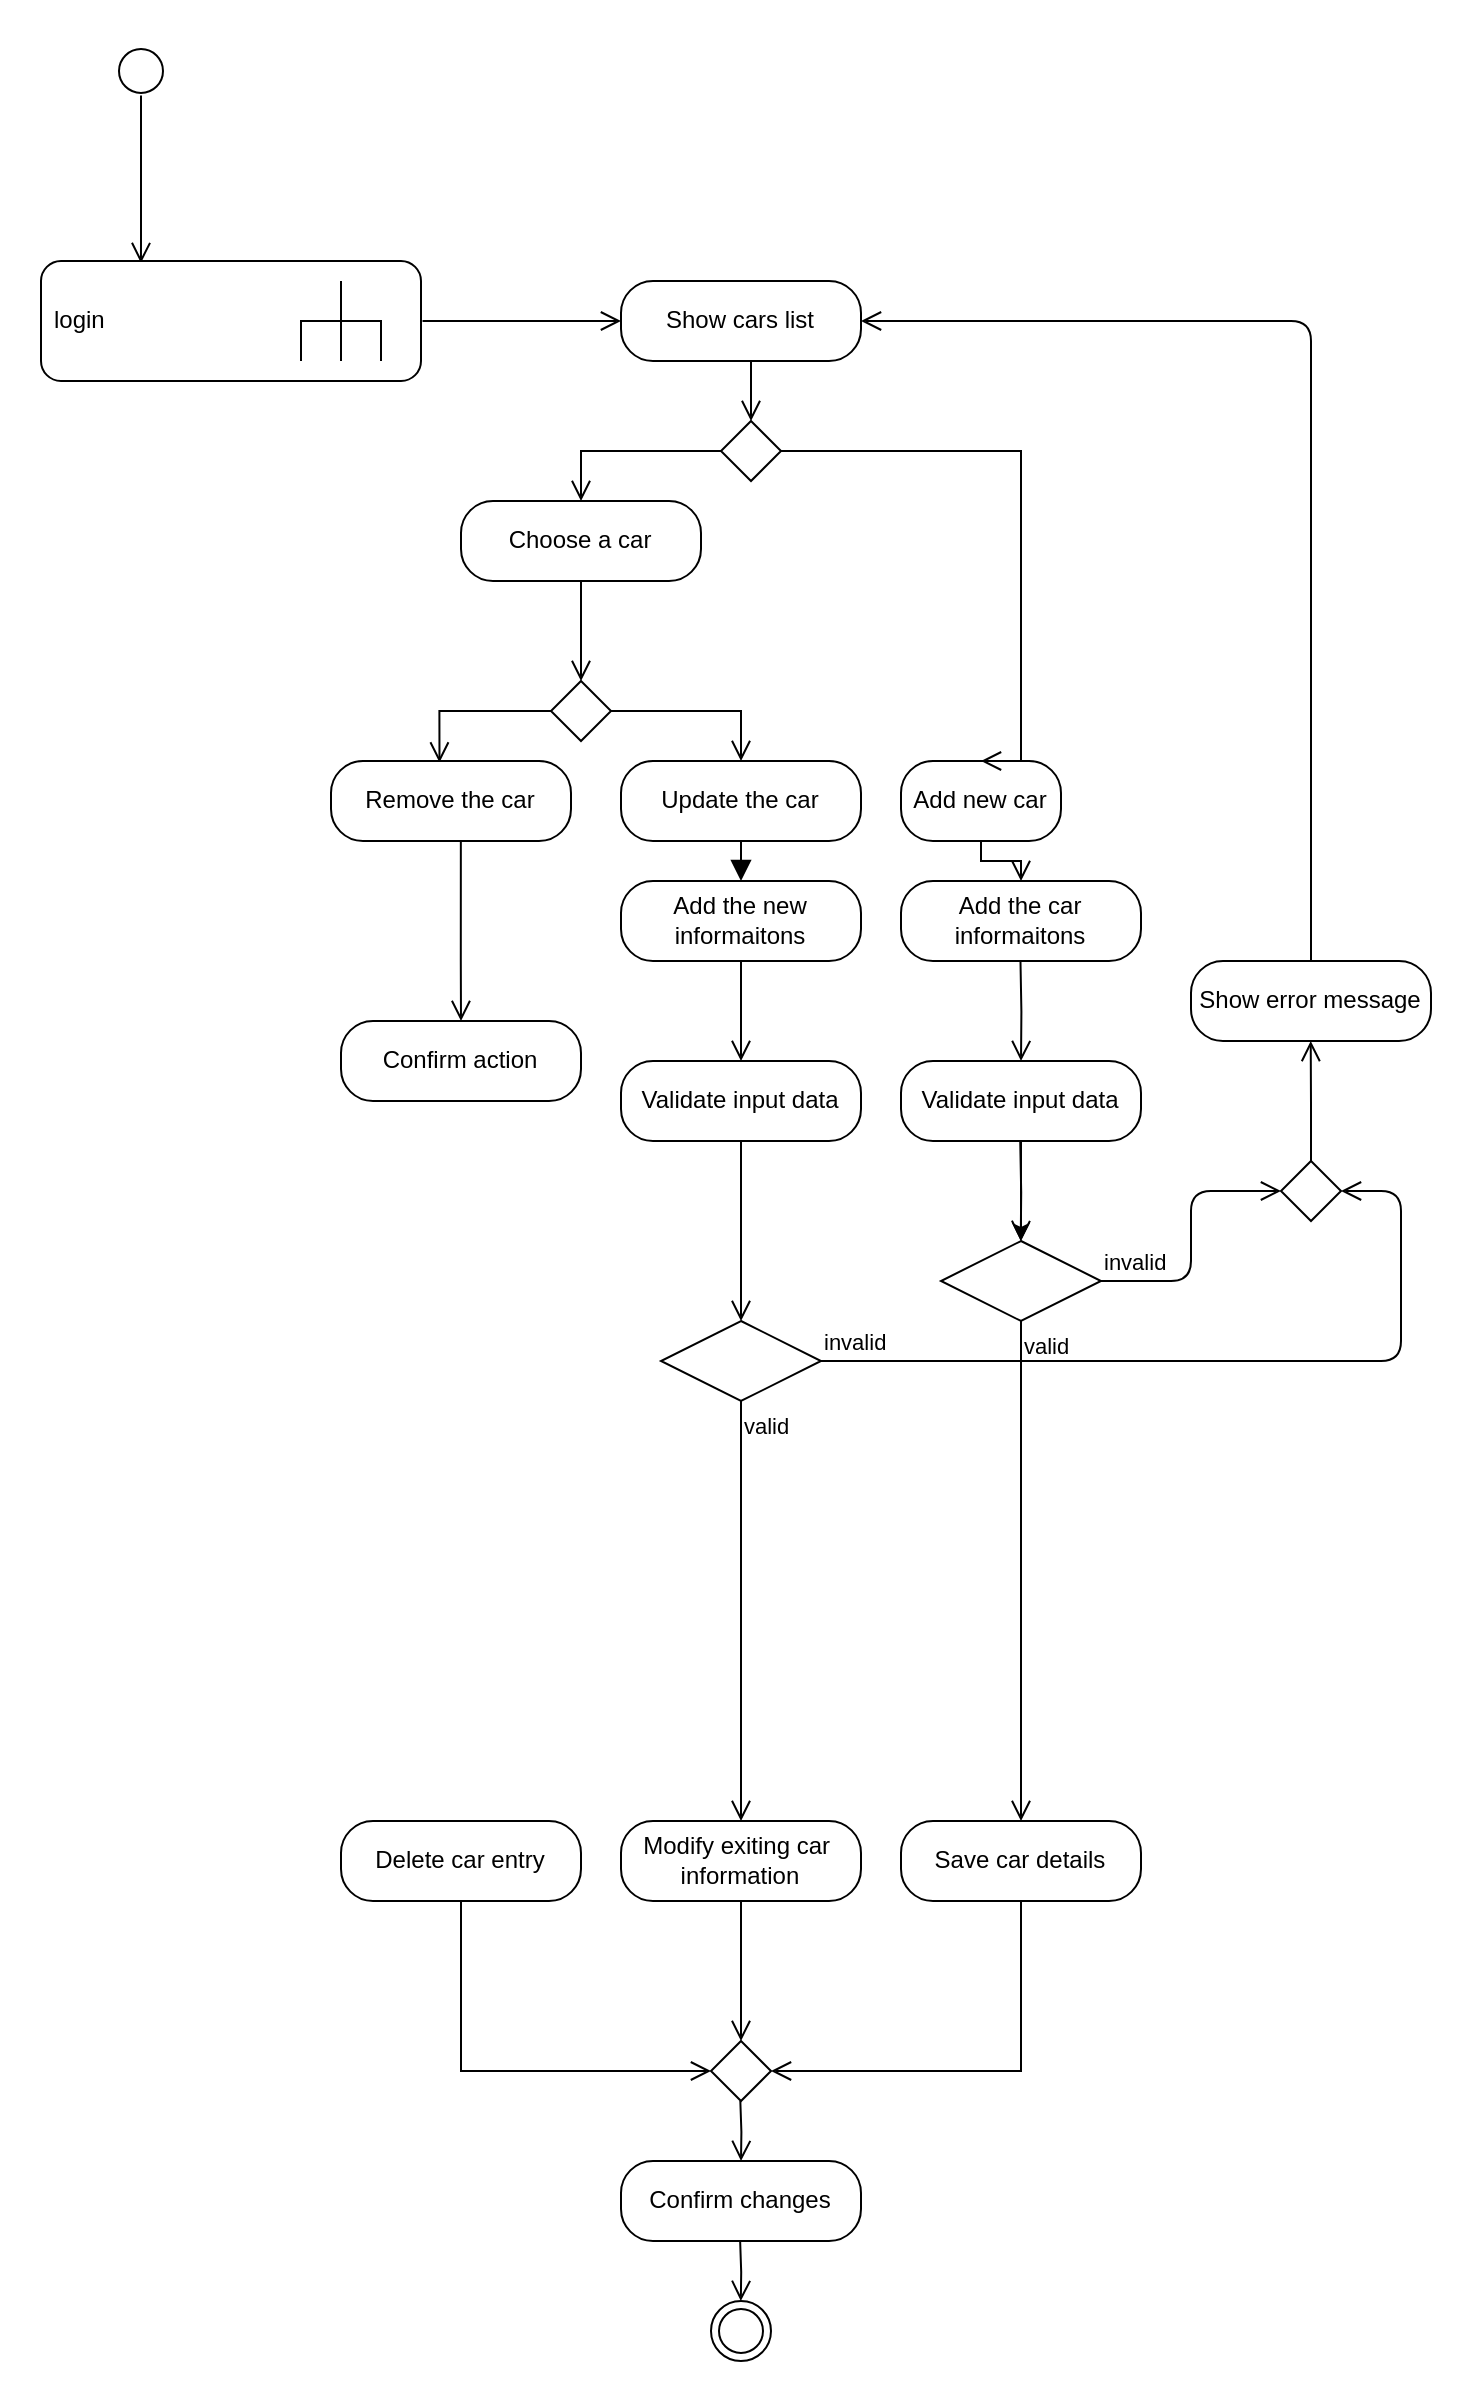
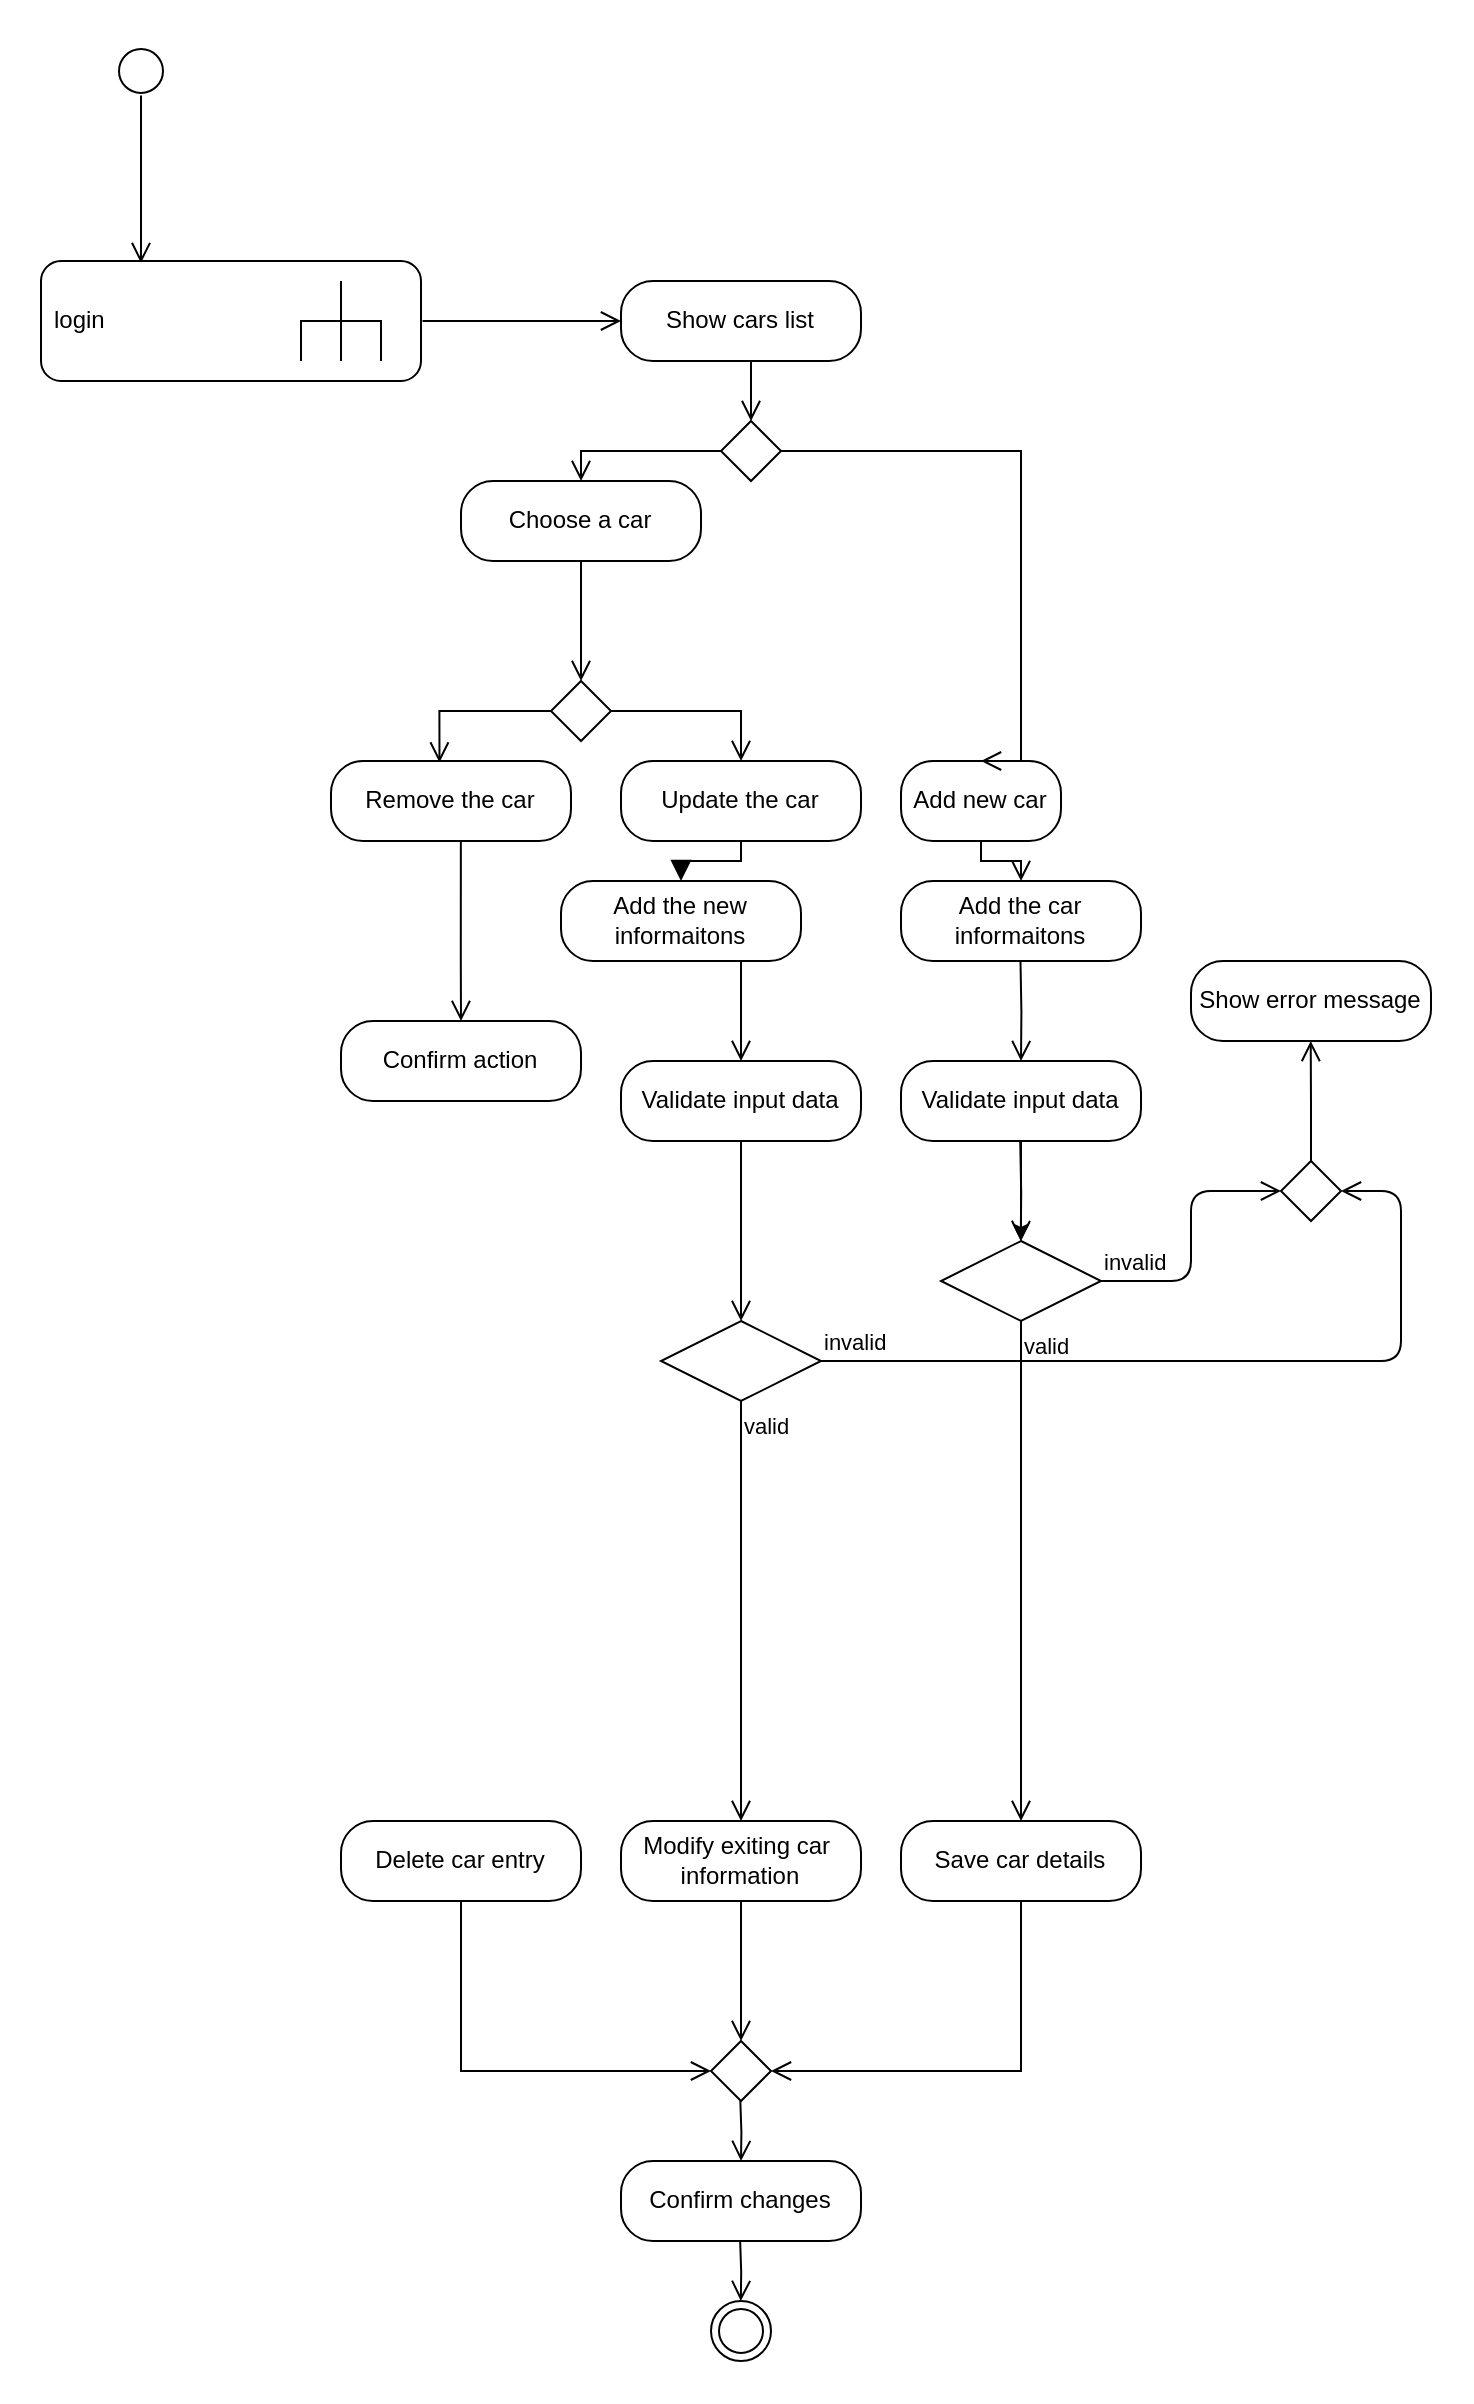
edge "Show error message" -> "Show cars list": removed
node "Choose a car": moved (581, 541) -> (581, 521)
node "Add the new informaitons": moved (741, 921) -> (681, 921)
